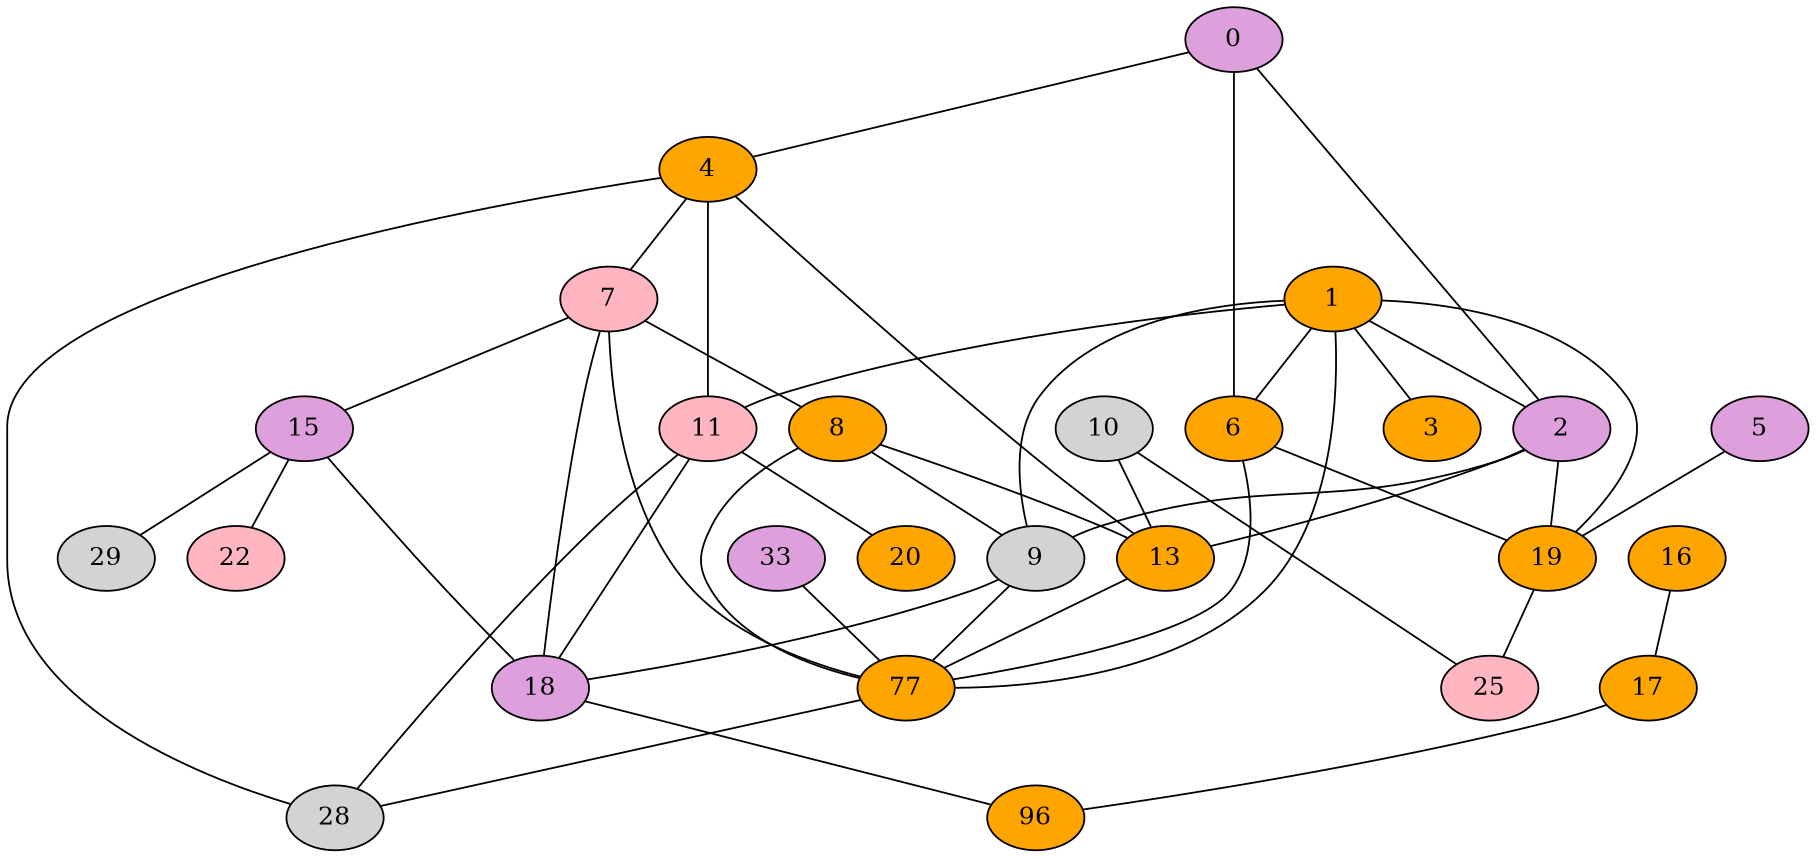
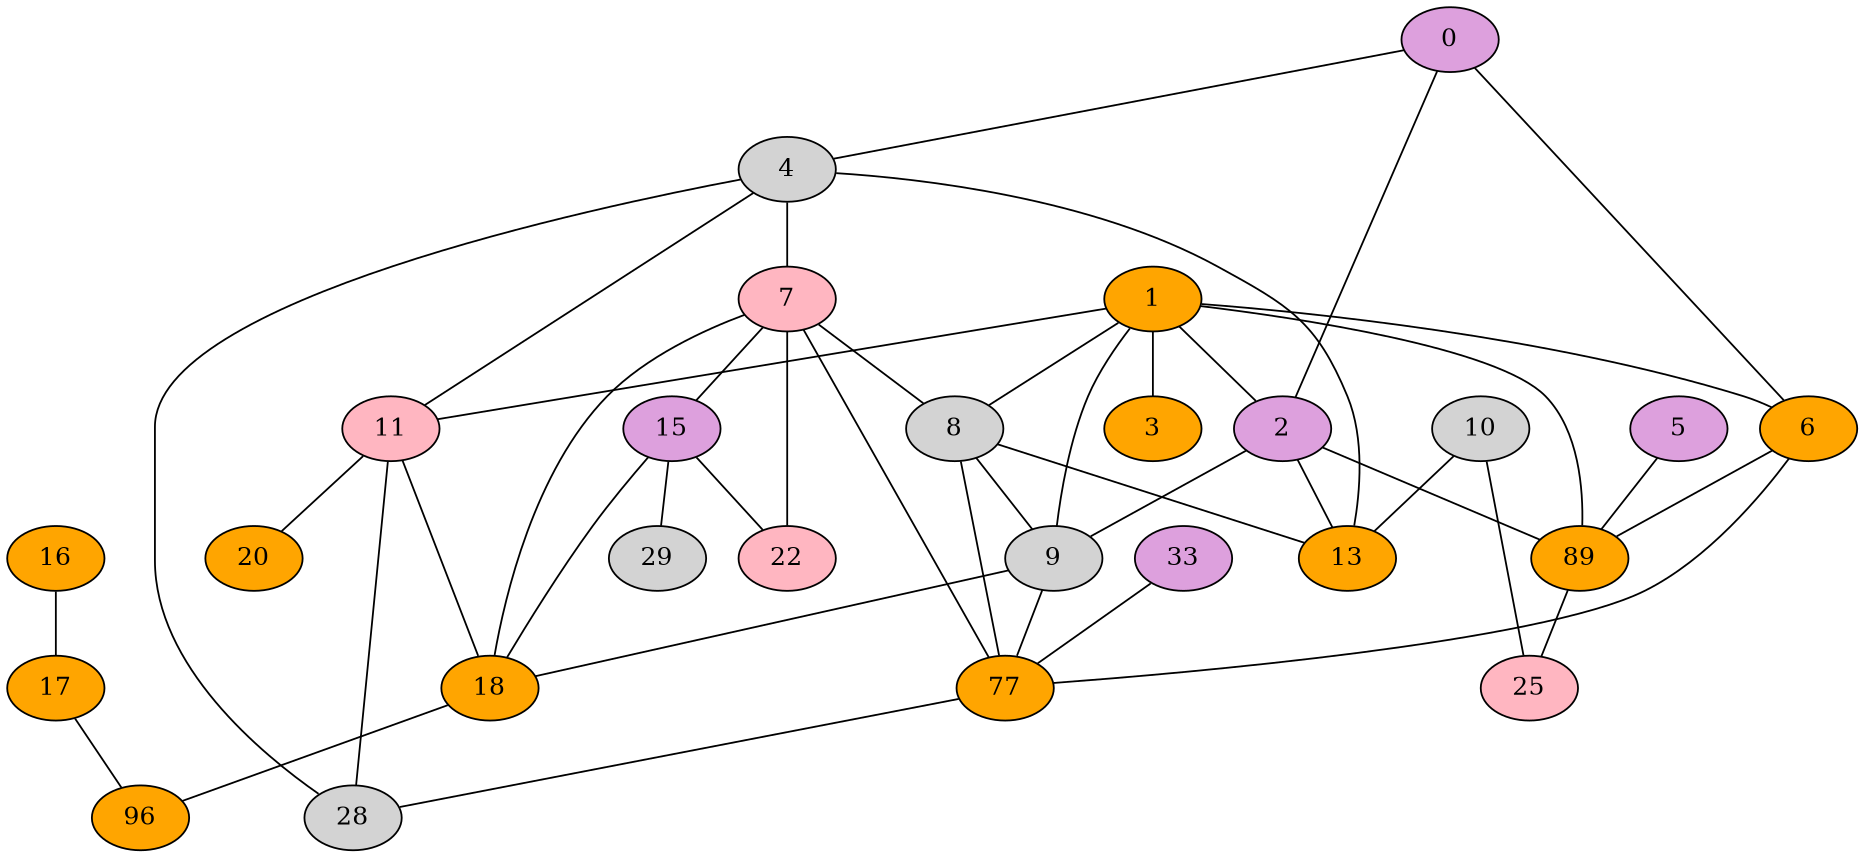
node "4": fillcolor orange -> lightgrey
edge "7" -- "22": added
node "8": fillcolor orange -> lightgrey
node "19": label "19" -> "89"
edge "1" -- "77": now "1" -- "8"
edge "13" -- "77": removed
node "18": fillcolor plum -> orange
